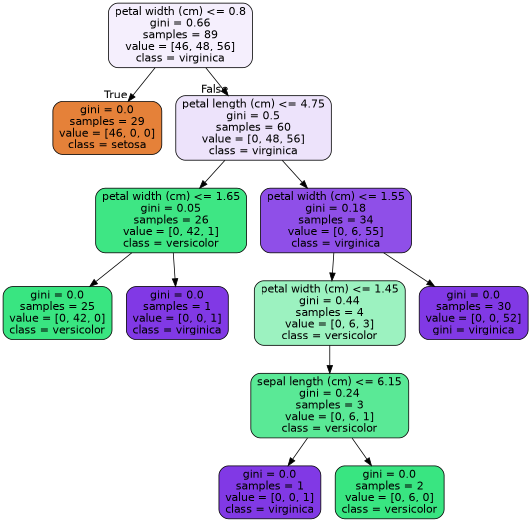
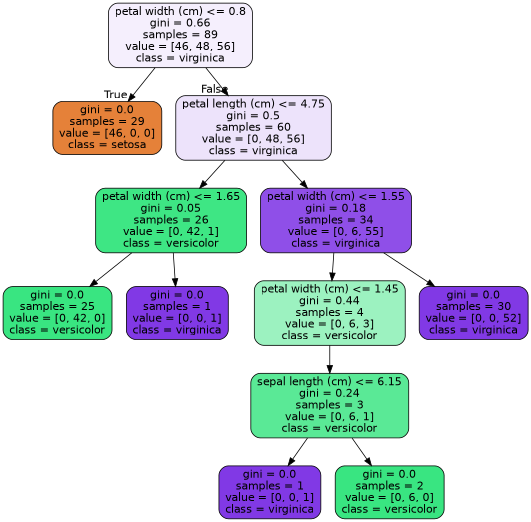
node "gini = 0.0 samples = 30 value = [0, 0, 52] gini = virginica": label "gini = 0.0 samples = 30 value = [0, 0, 52] gini = virginica" -> "gini = 0.0 samples = 30 value = [0, 0, 52] class = virginica"
